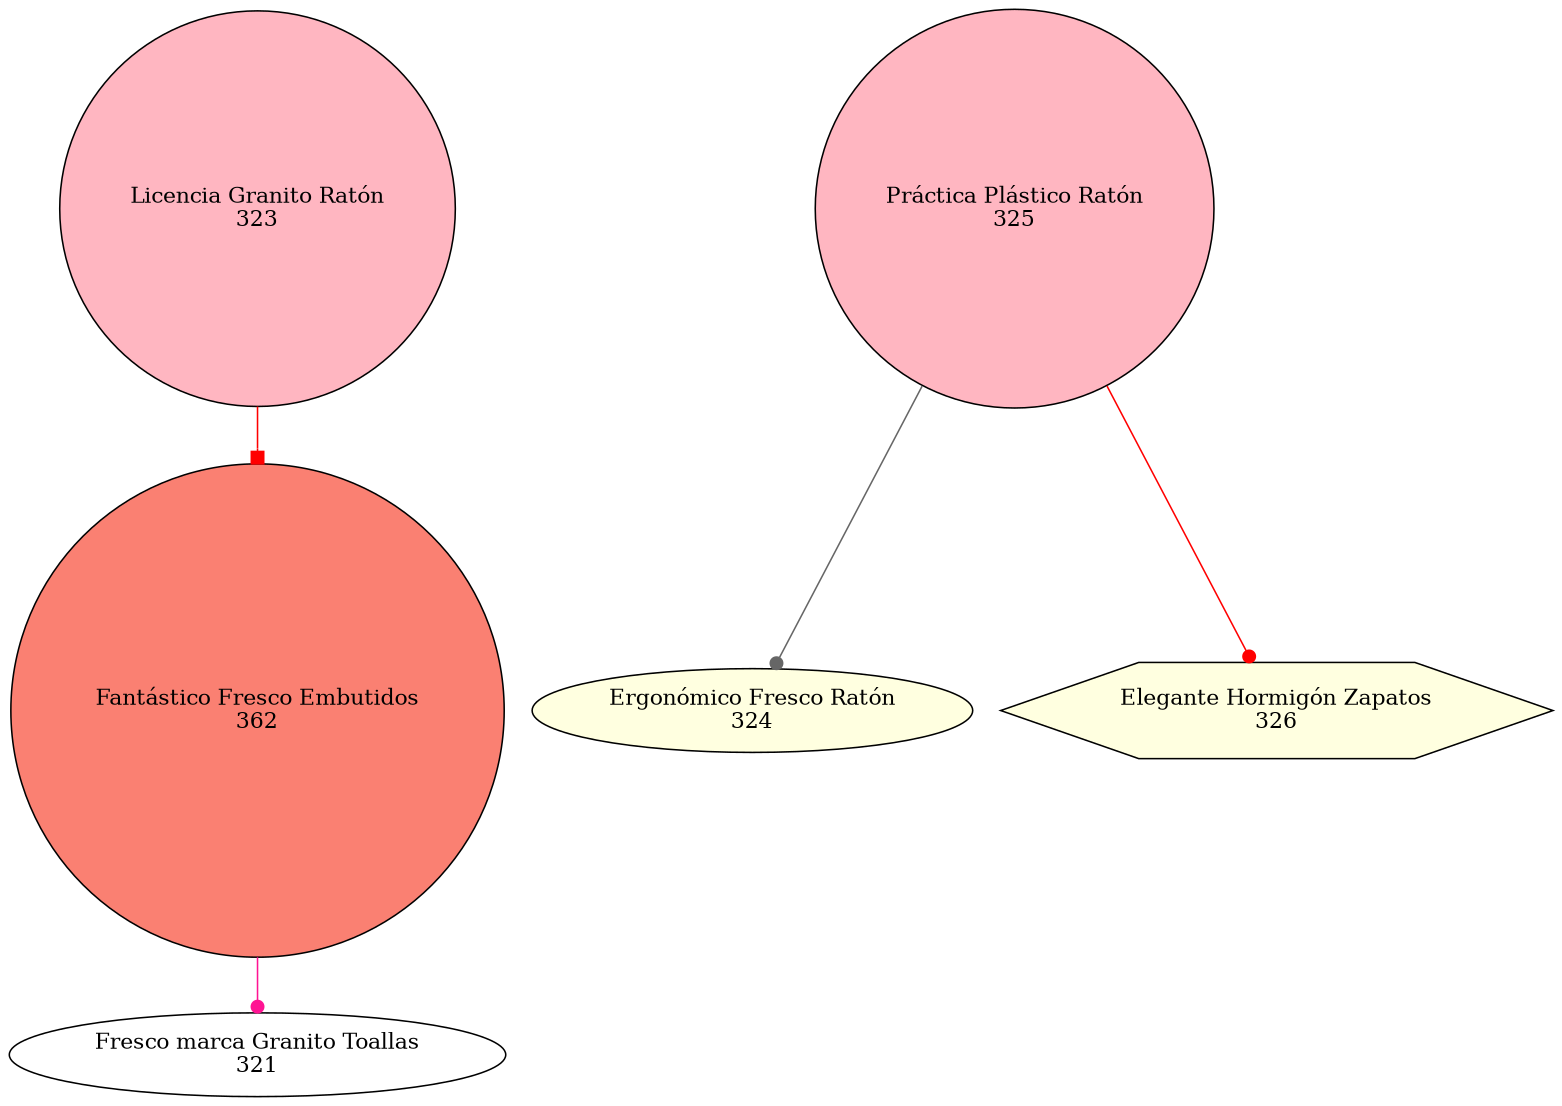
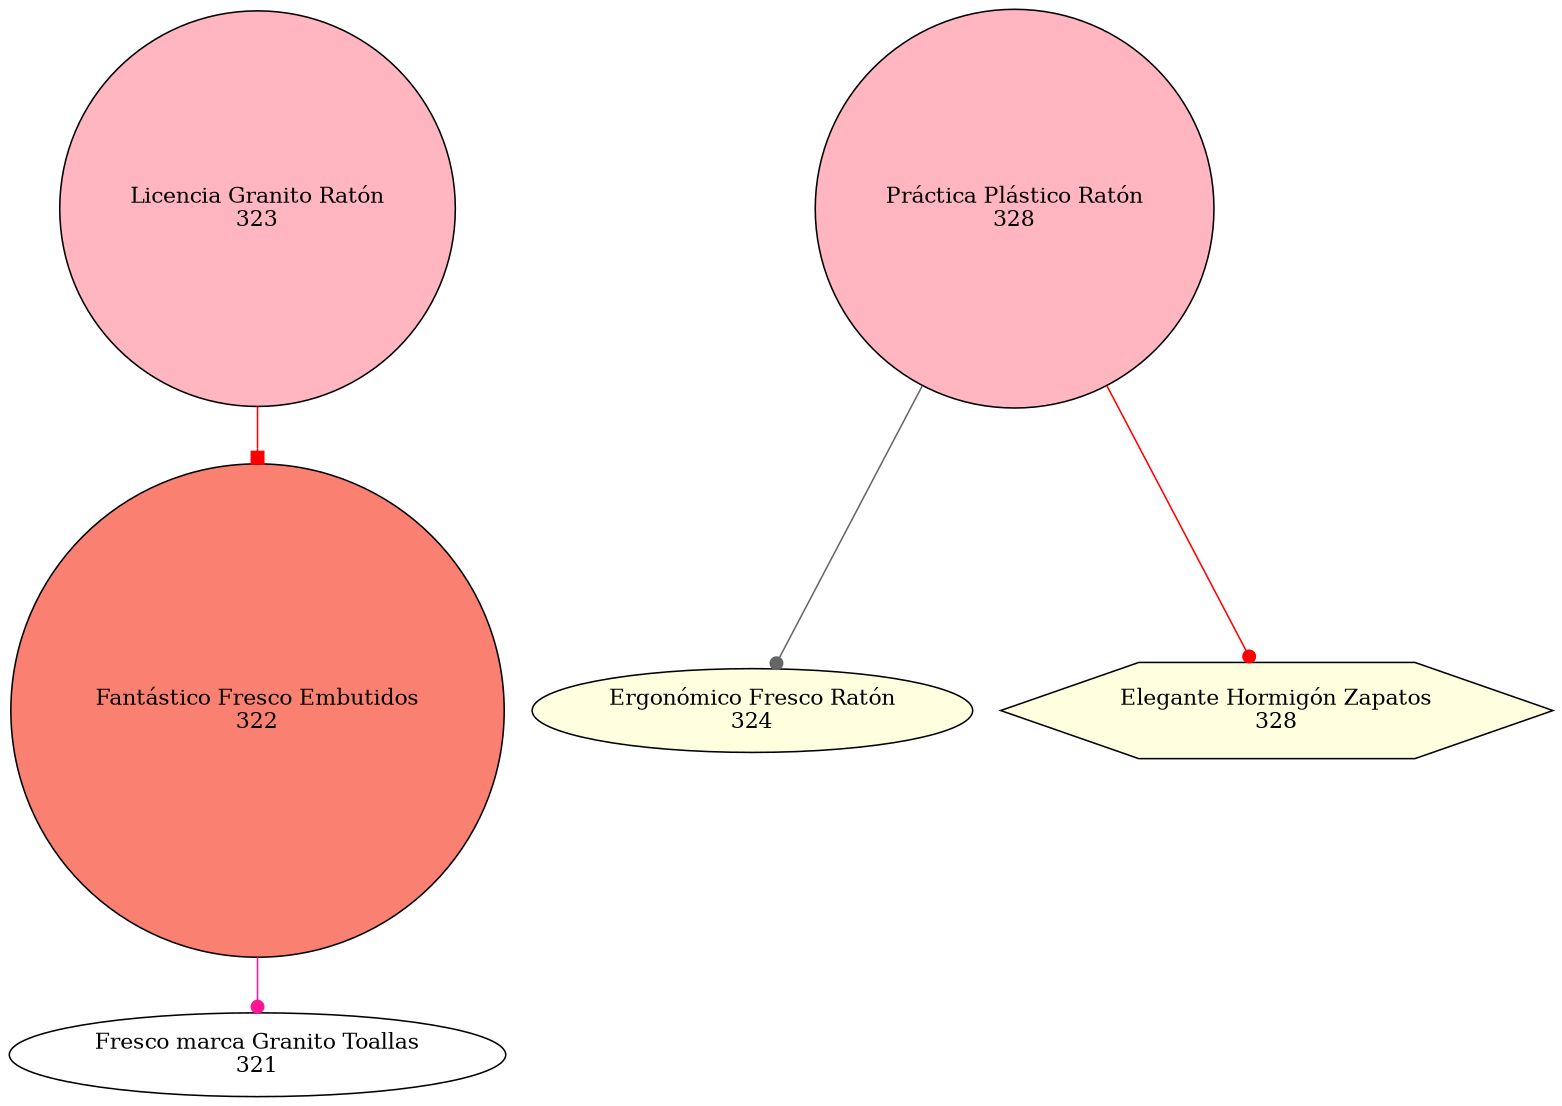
node "Práctica Plástico Ratón 325": label "Práctica Plástico Ratón 325" -> "Práctica Plástico Ratón 328"
node "Fantástico Fresco Embutidos 362": label "Fantástico Fresco Embutidos 362" -> "Fantástico Fresco Embutidos 322"
node "Elegante Hormigón Zapatos 326": label "Elegante Hormigón Zapatos 326" -> "Elegante Hormigón Zapatos 328"
